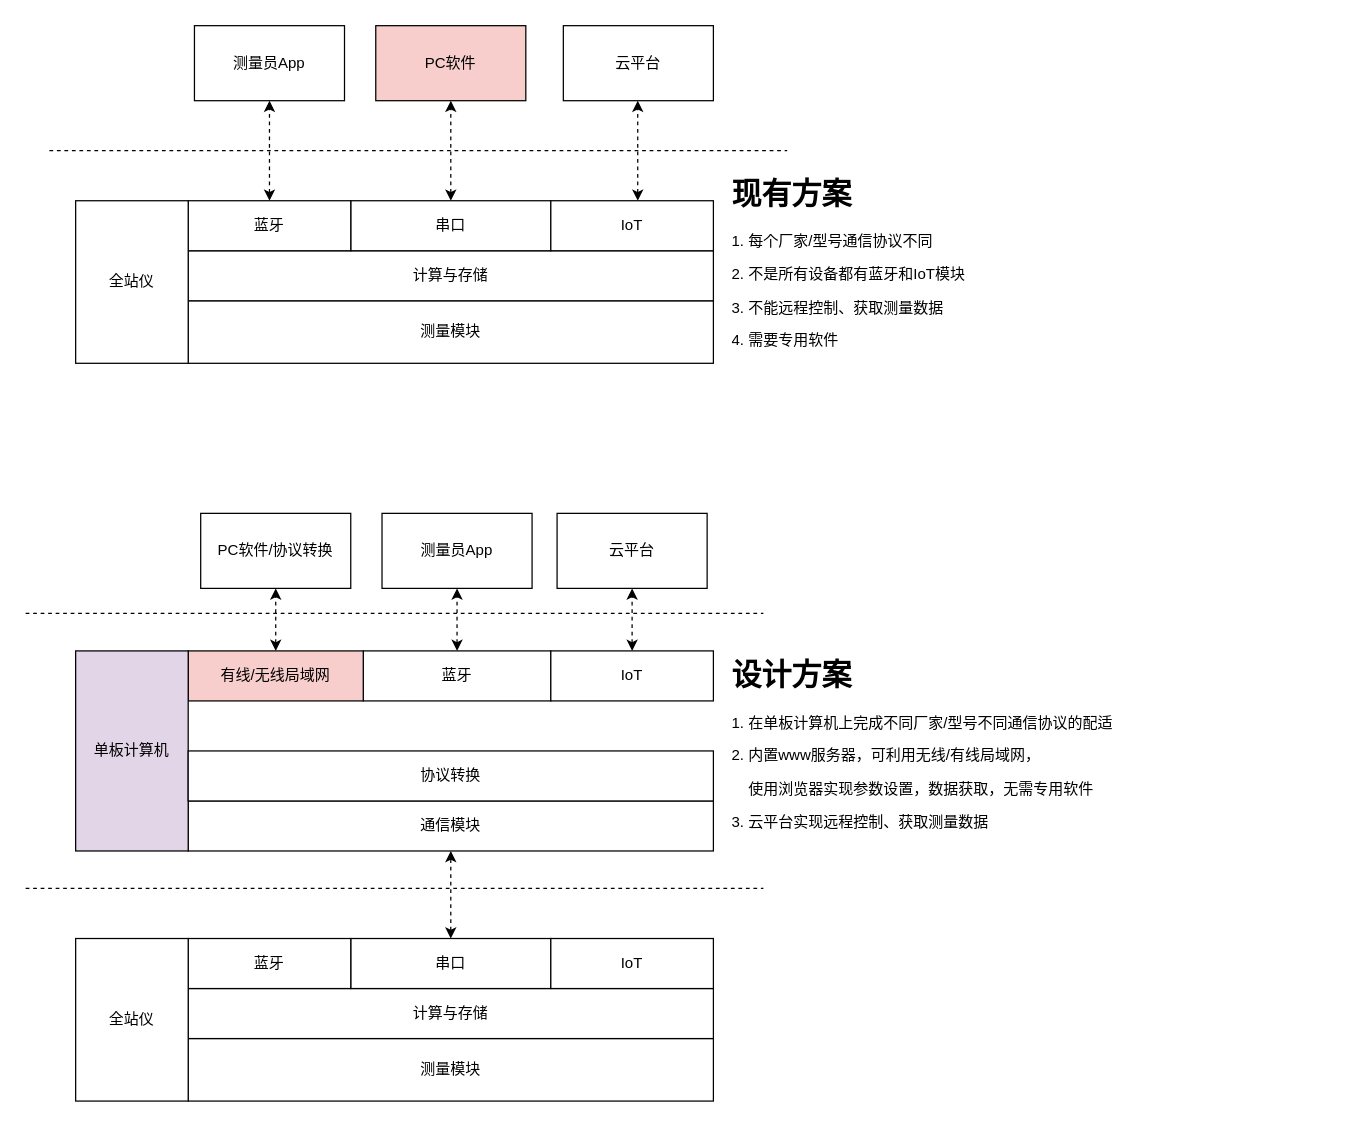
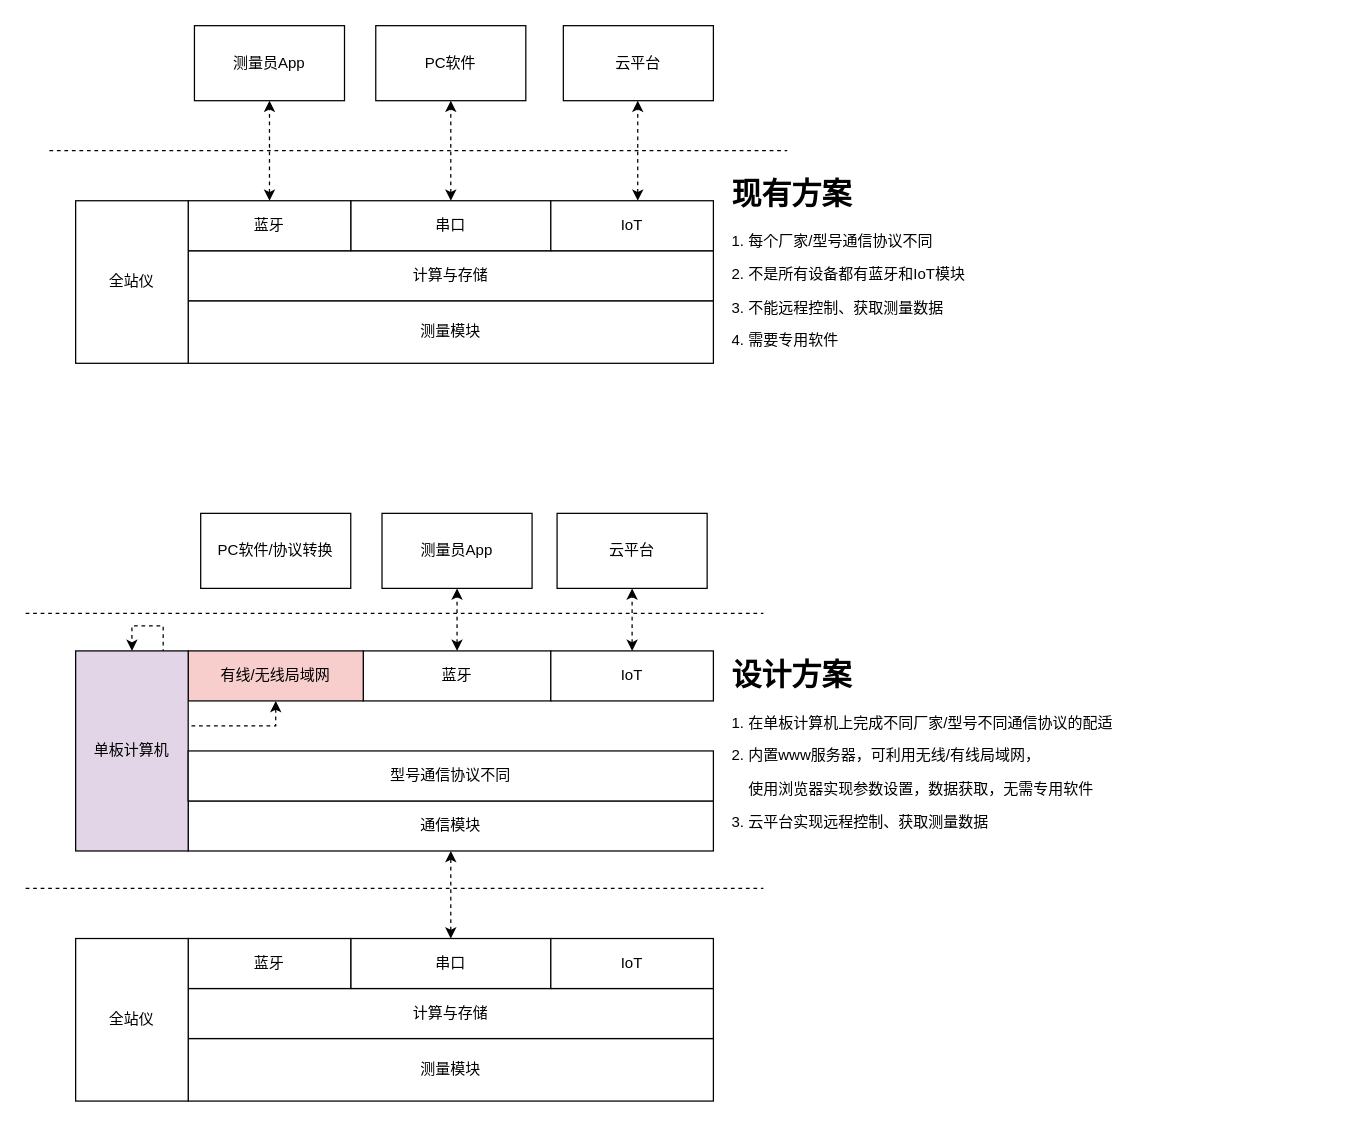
node "PC软件": fillcolor #f8cecc -> #ffffff
edge "PC软件/协议转换" -- "有线/无线局域网": now "单板计算机" -- "有线/无线局域网"
node "协议转换": label "协议转换" -> "型号通信协议不同"
